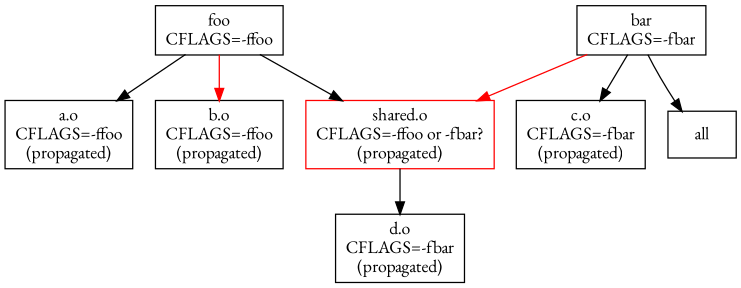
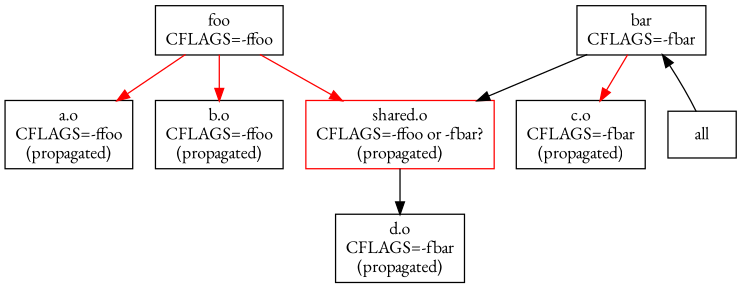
edge "bar CFLAGS=-fbar" -> "c.o CFLAGS=-fbar (propagated)": color black -> red
edge "foo CFLAGS=-ffoo" -> "a.o CFLAGS=-ffoo (propagated)": color black -> red
edge "foo CFLAGS=-ffoo" -> "shared.o CFLAGS=-ffoo or -fbar? (propagated)": color black -> red
edge "bar CFLAGS=-fbar" -> "shared.o CFLAGS=-ffoo or -fbar? (propagated)": color red -> black
edge "bar CFLAGS=-fbar" -> "all": reversed
